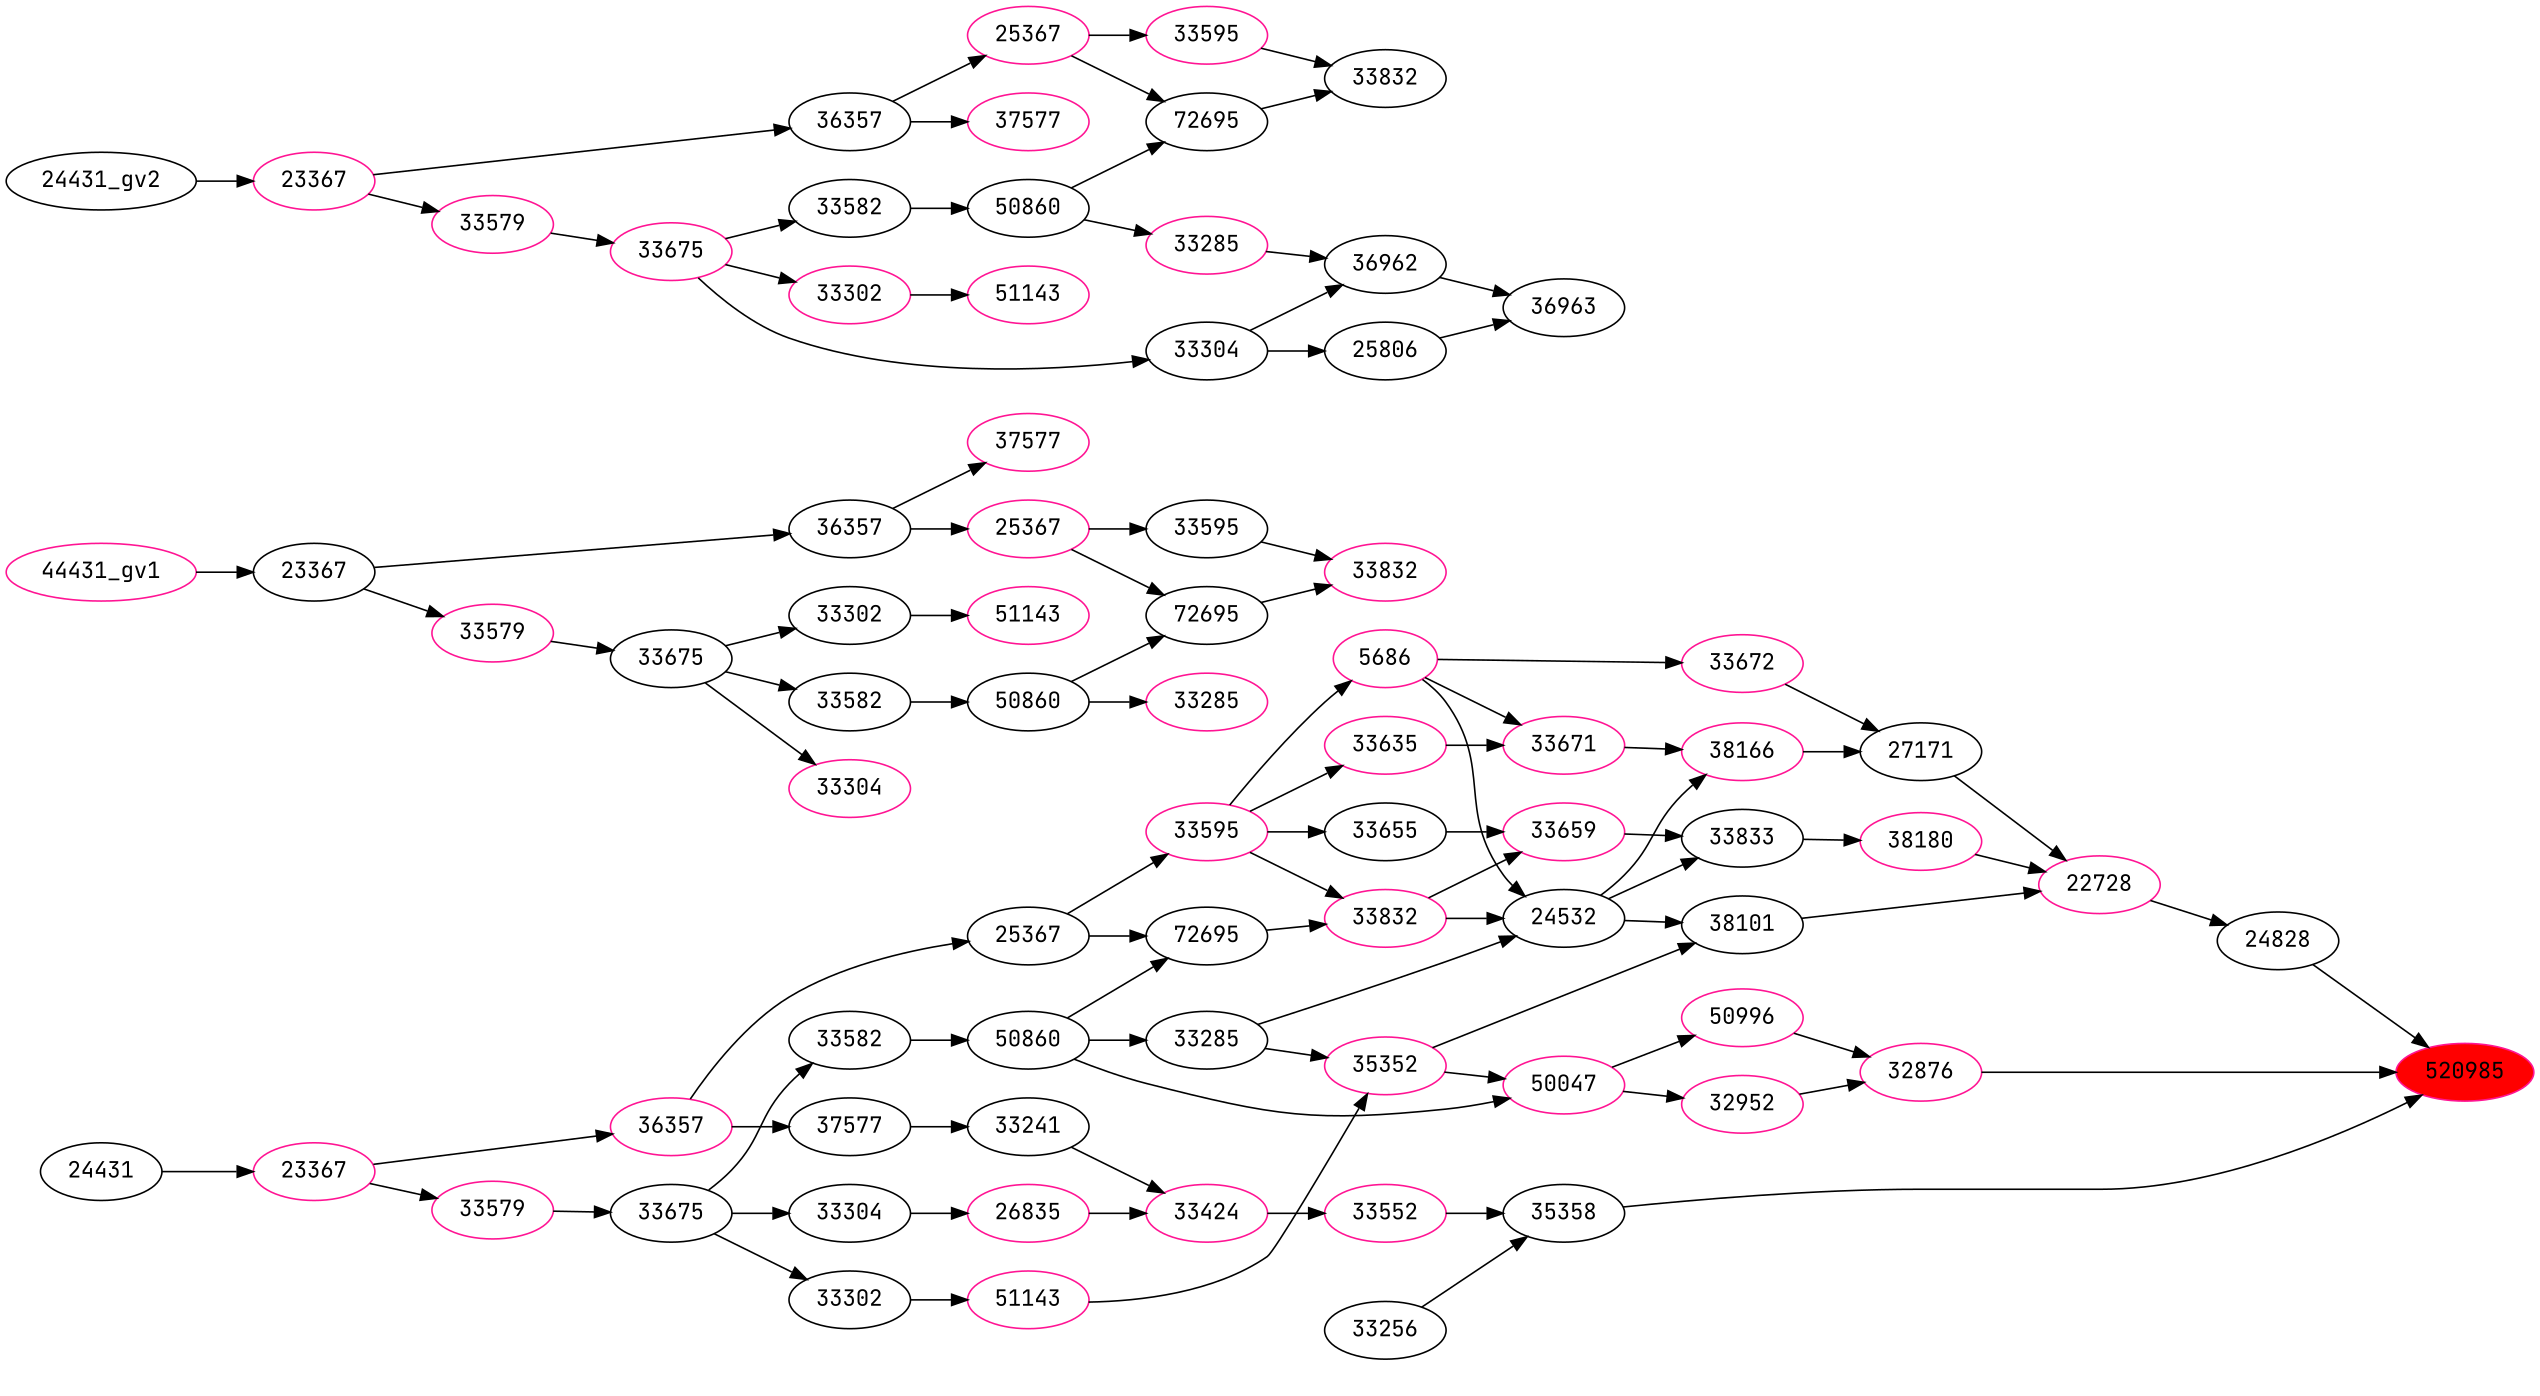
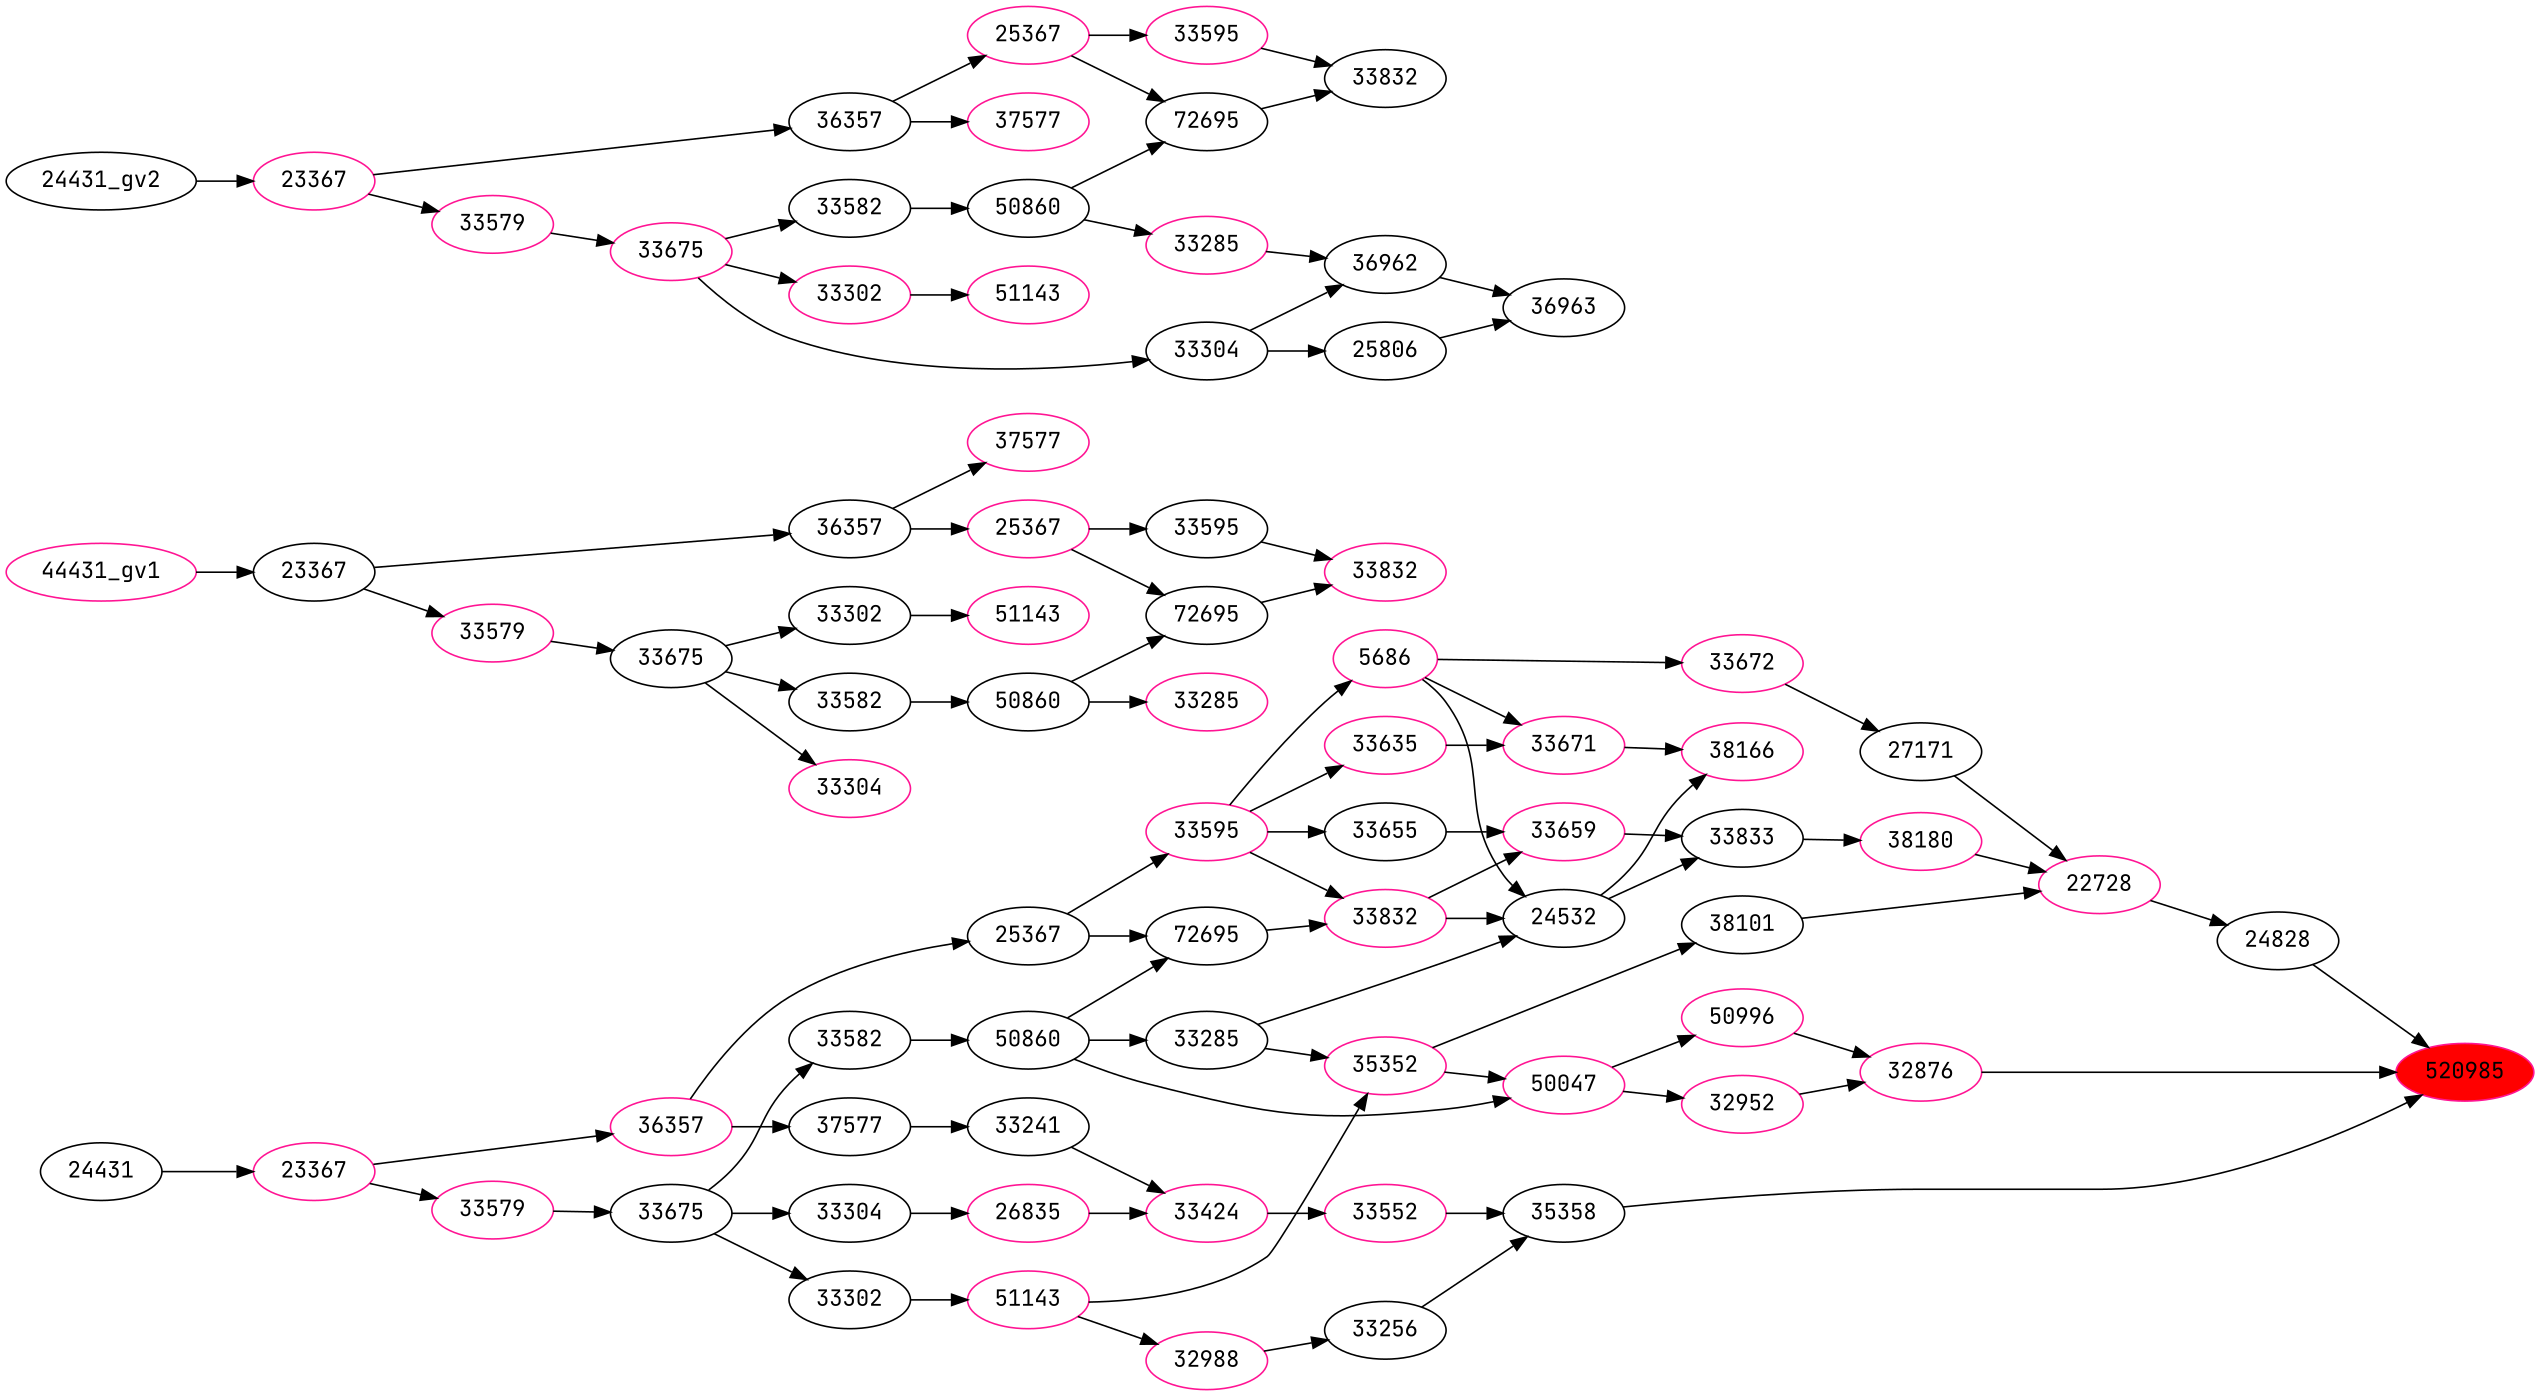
edge "38166" -> "27171": removed
edge "24532" -> "38101": removed
node "32988": added
